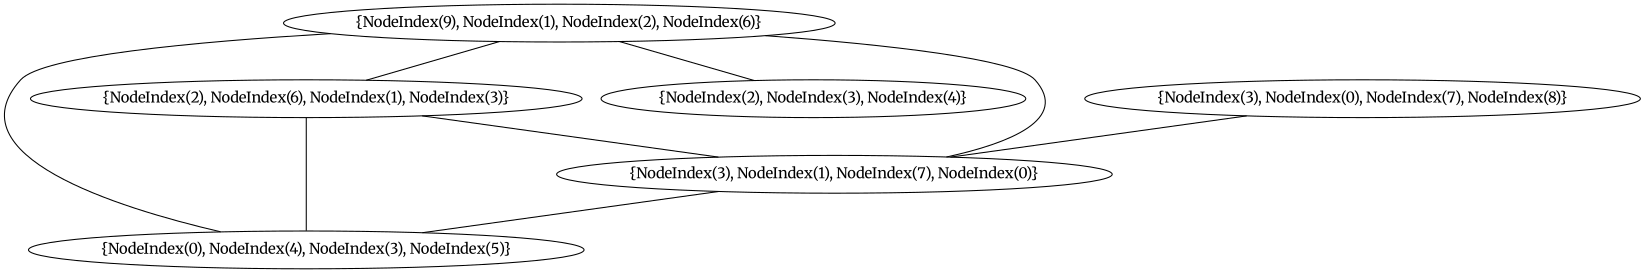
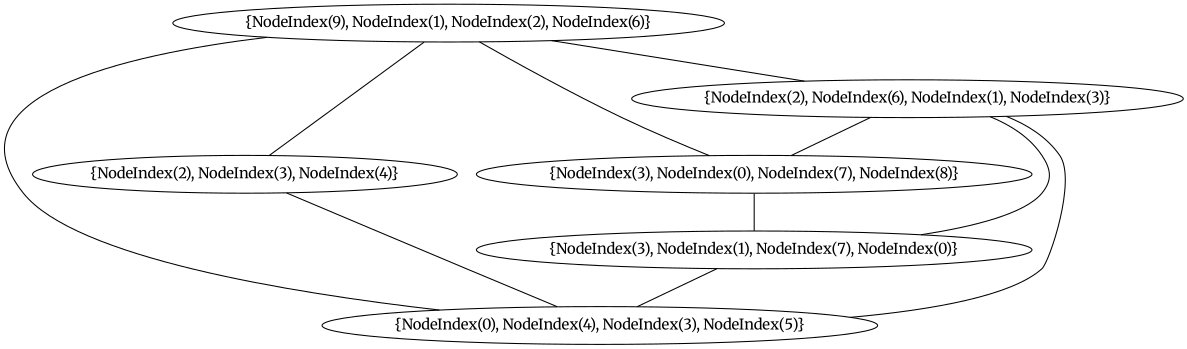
edge "{NodeIndex(9), NodeIndex(1), NodeIndex(2), NodeIndex(6)}" -- "{NodeIndex(3), NodeIndex(1), NodeIndex(7), NodeIndex(0)}": now "{NodeIndex(9), NodeIndex(1), NodeIndex(2), NodeIndex(6)}" -- "{NodeIndex(3), NodeIndex(0), NodeIndex(7), NodeIndex(8)}"
edge "{NodeIndex(2), NodeIndex(6), NodeIndex(1), NodeIndex(3)}" -- "{NodeIndex(3), NodeIndex(0), NodeIndex(7), NodeIndex(8)}": added
edge "{NodeIndex(2), NodeIndex(3), NodeIndex(4)}" -- "{NodeIndex(0), NodeIndex(4), NodeIndex(3), NodeIndex(5)}": added
